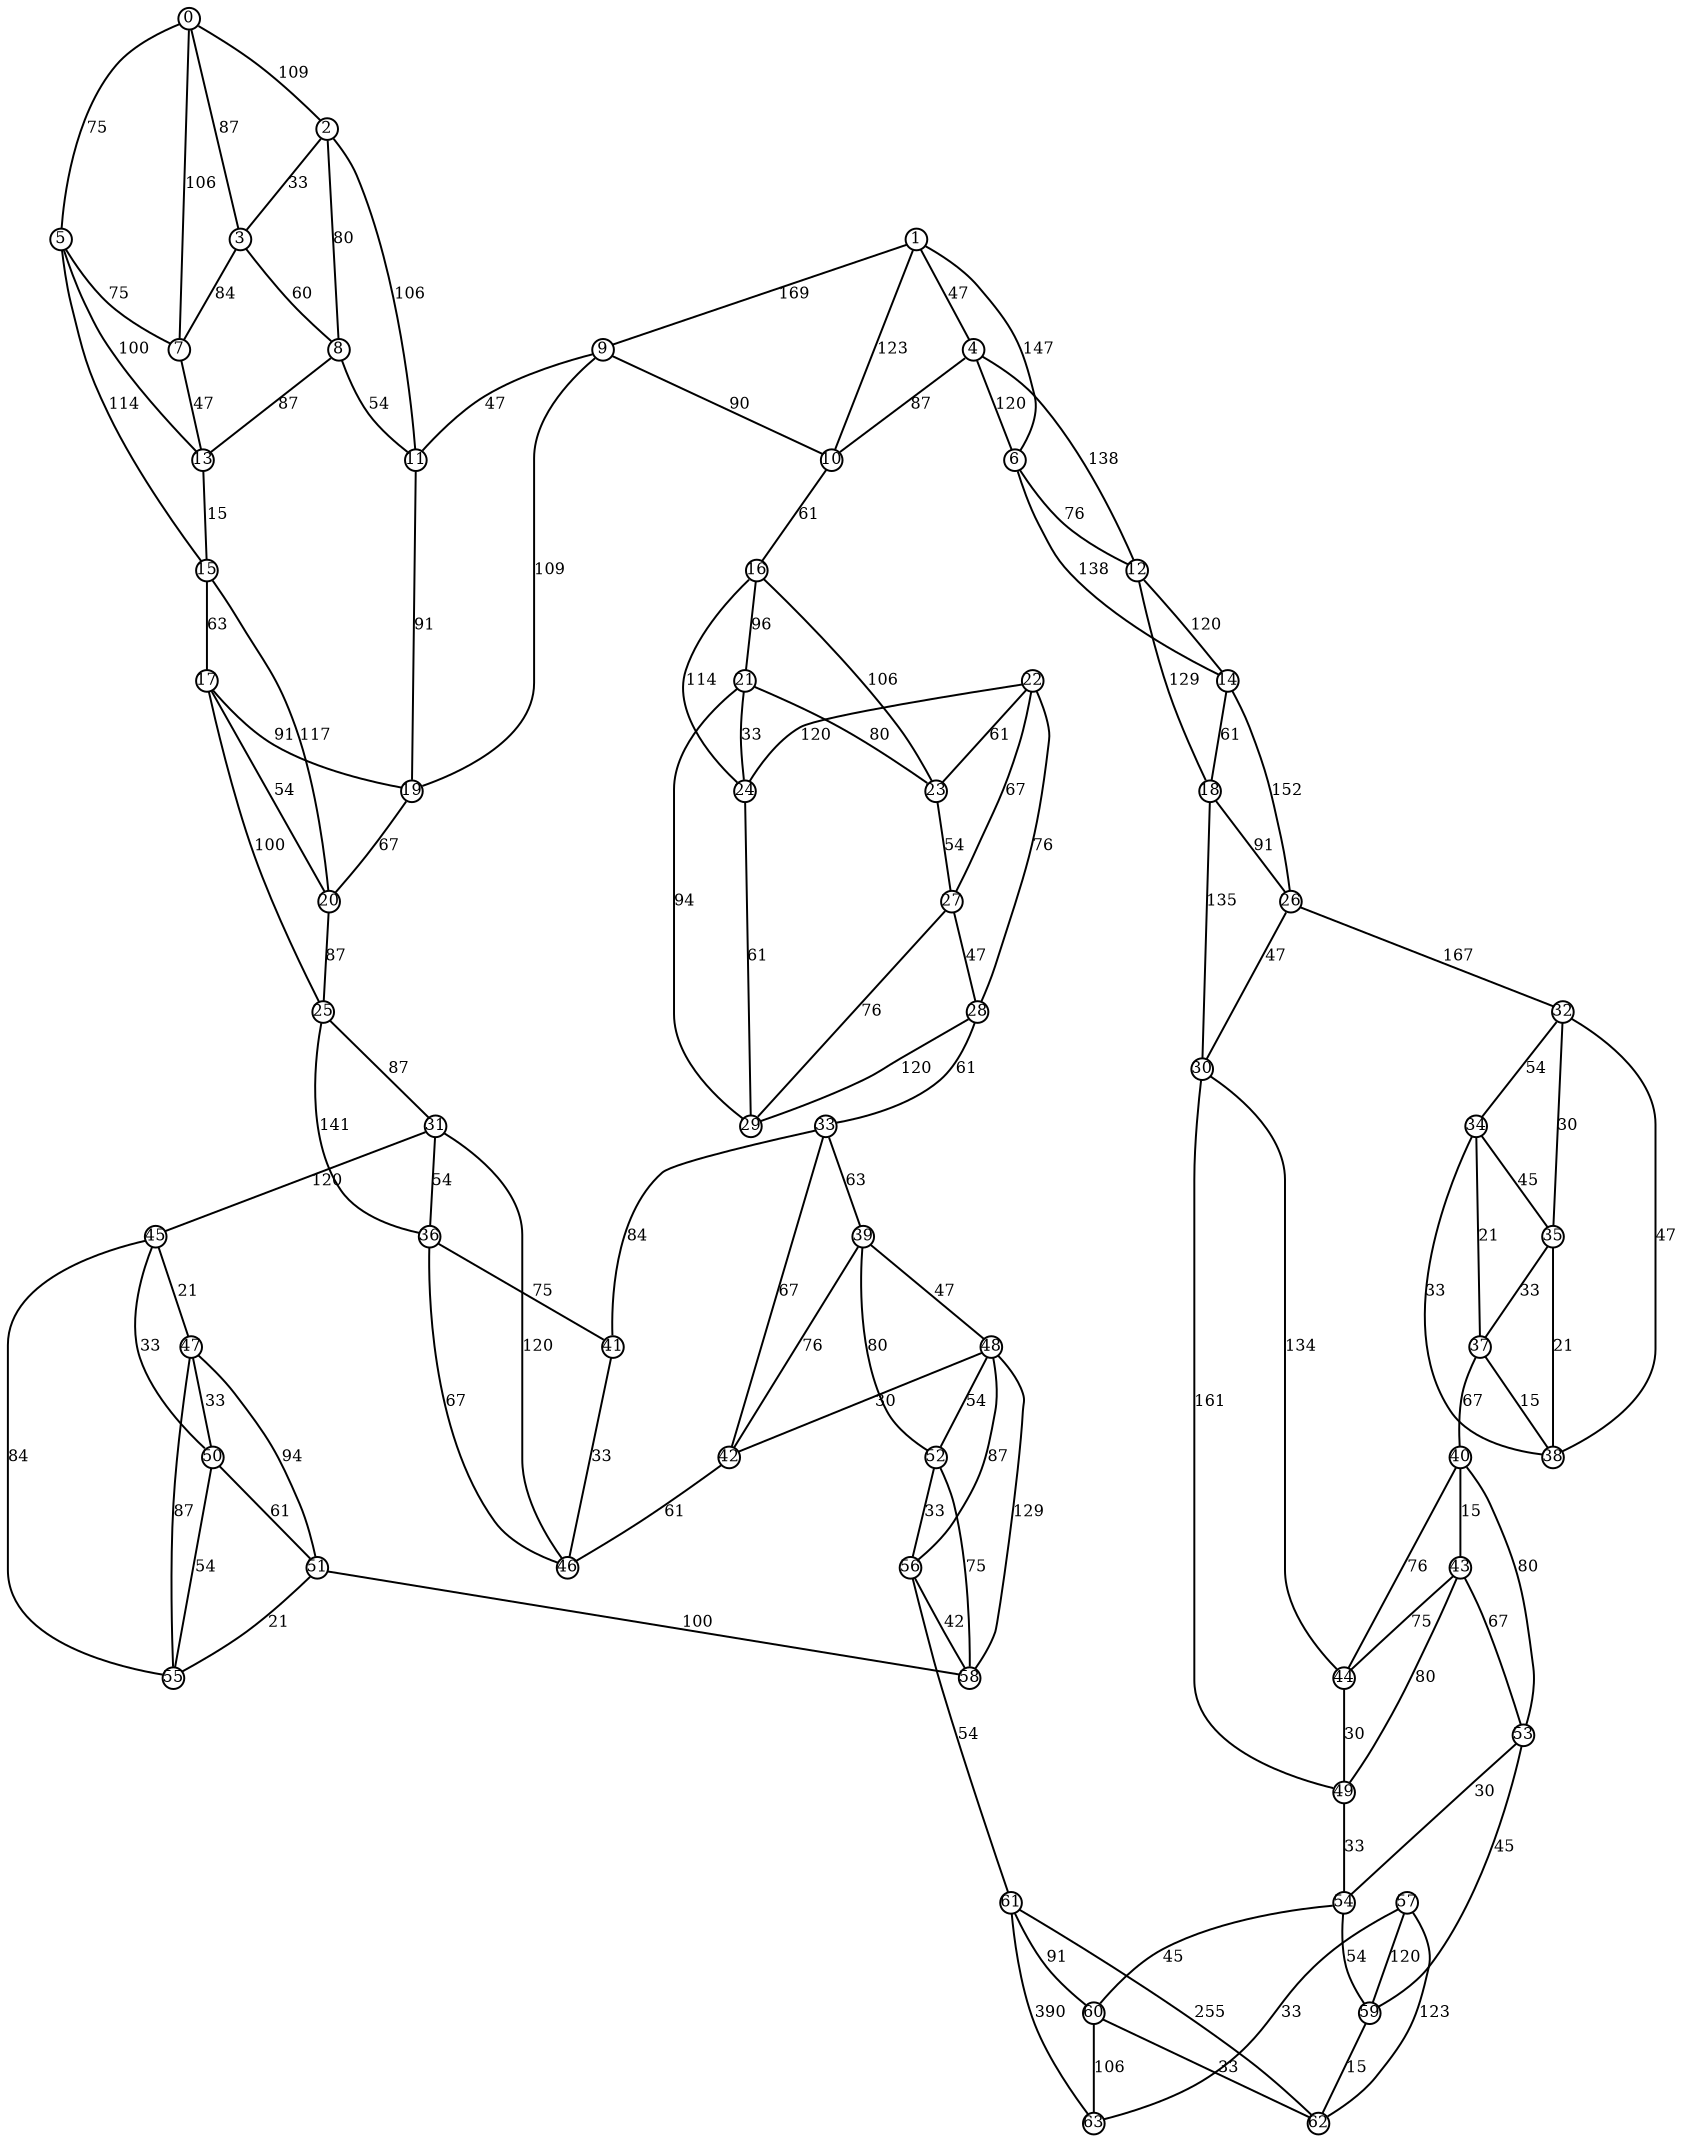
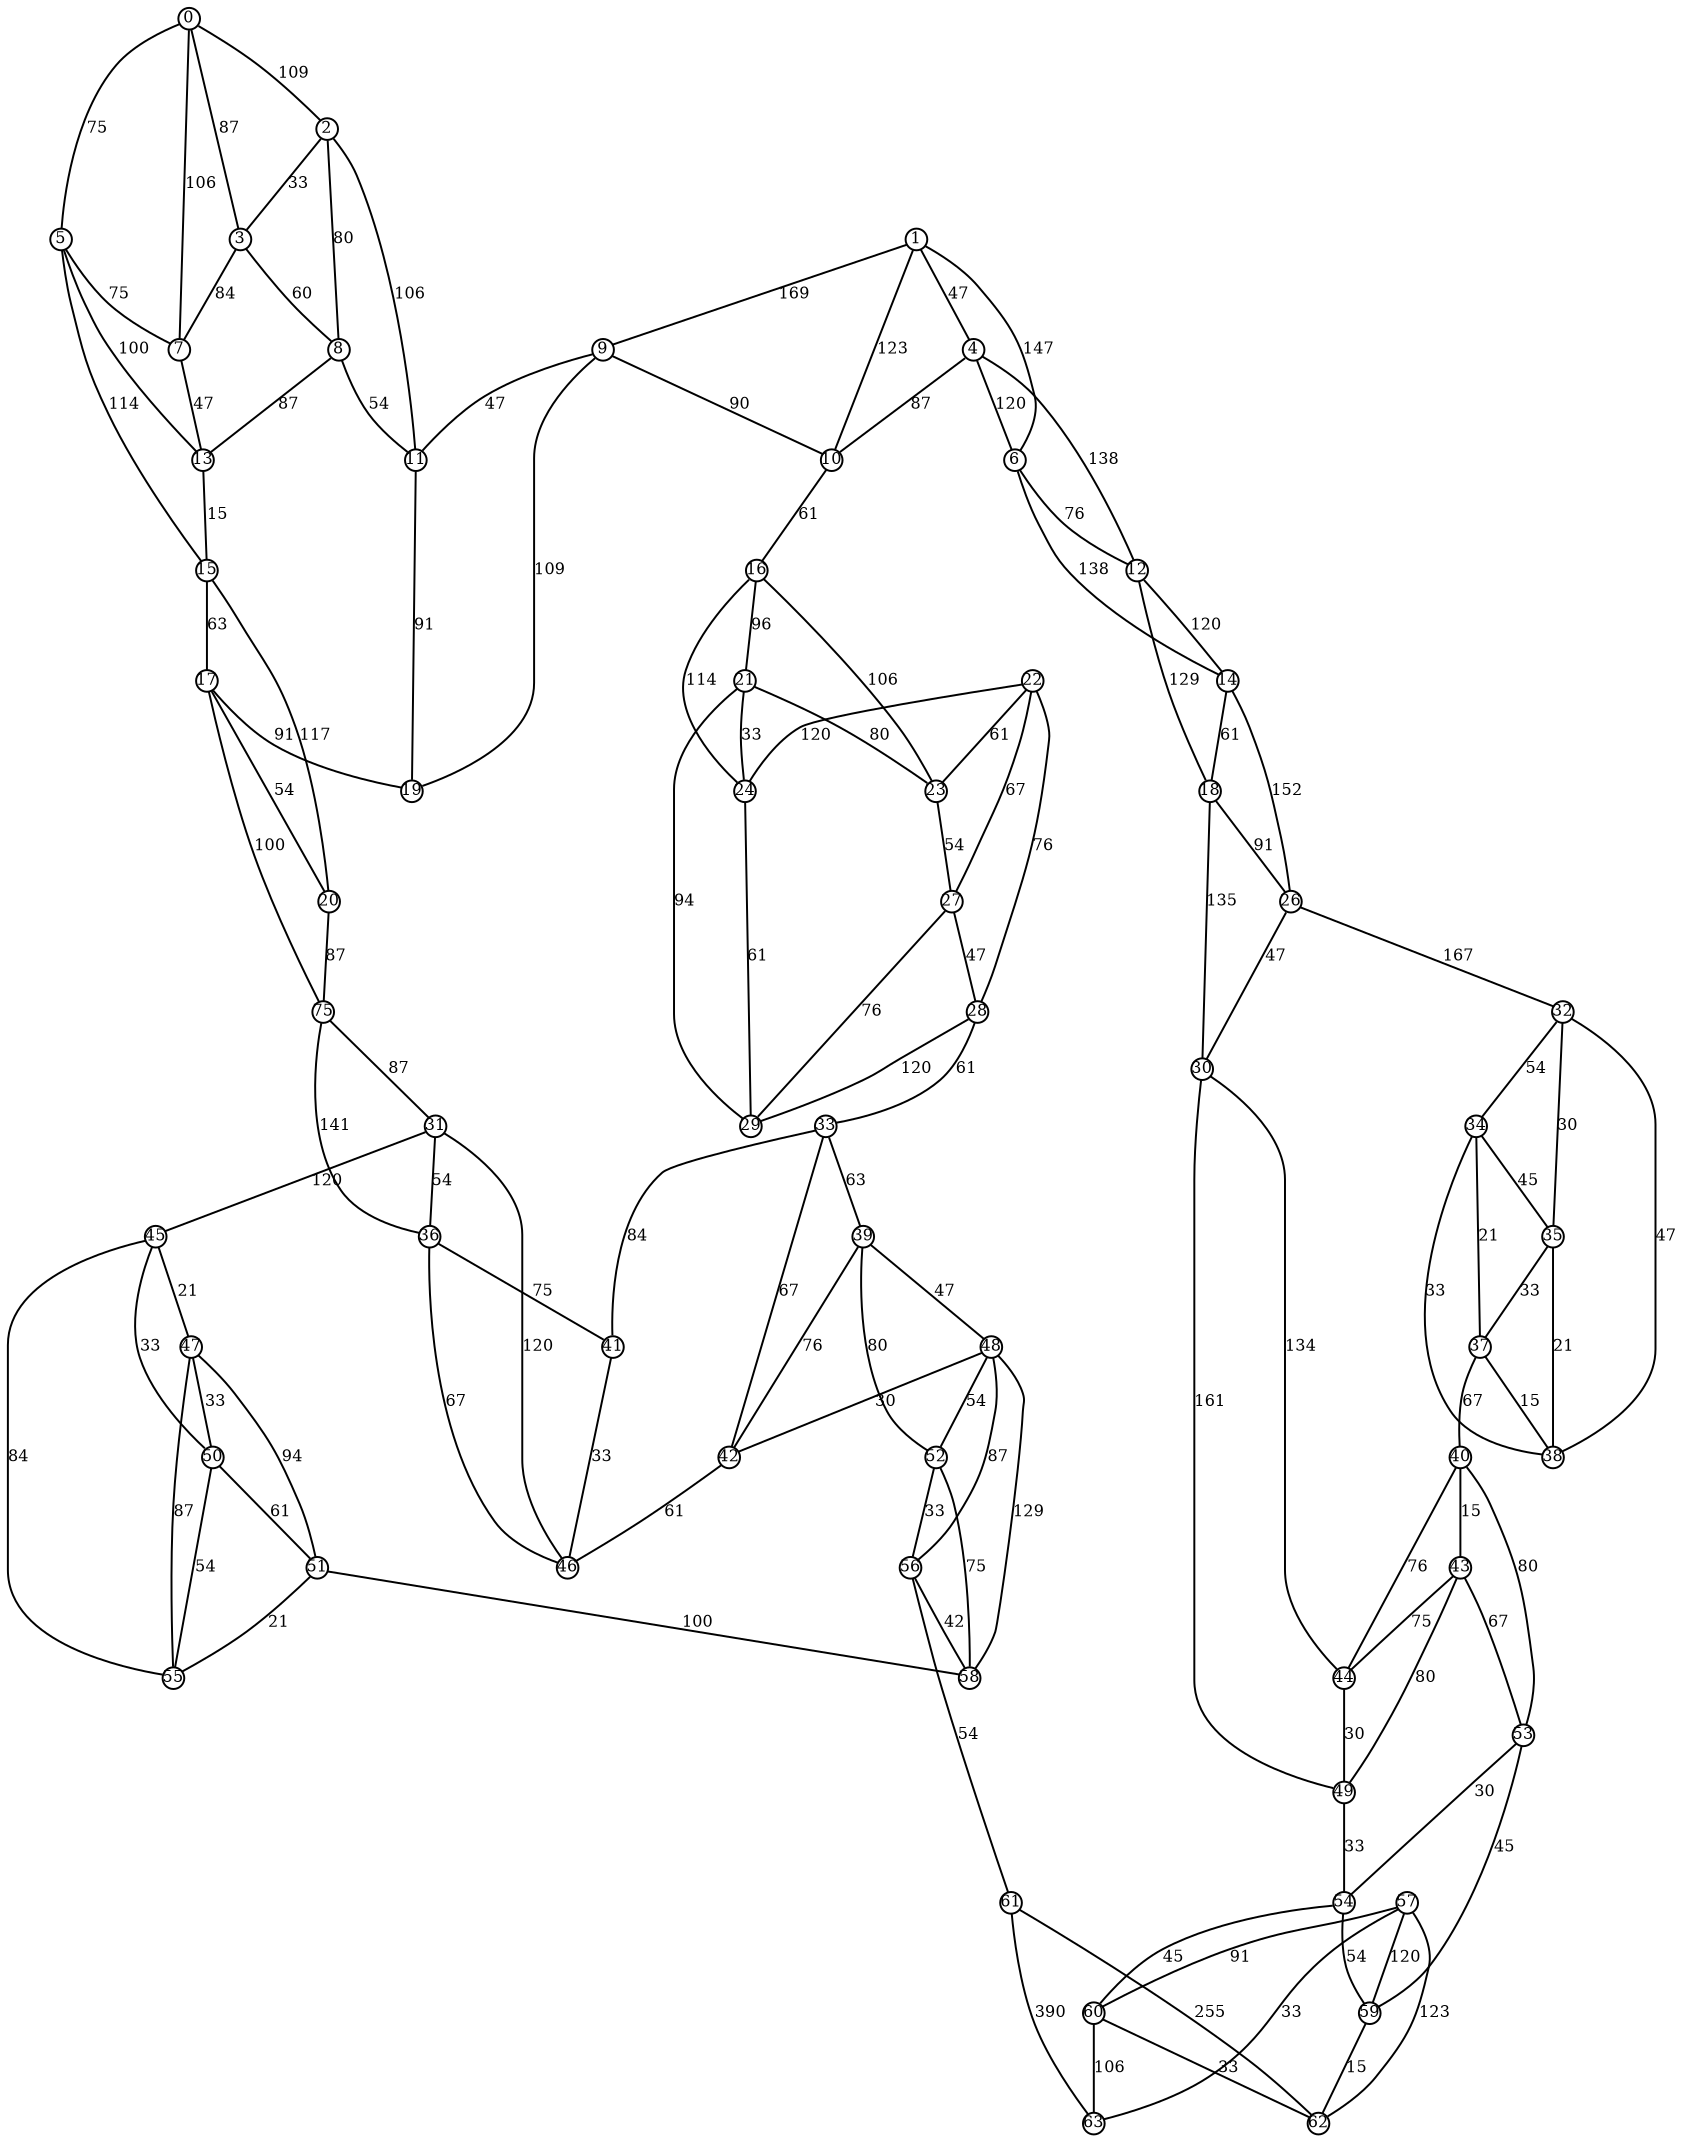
edge "19" -- "20": removed, label "67"
node "25": label "25" -> "75"
edge "61" -- "60": now "57" -- "60"
